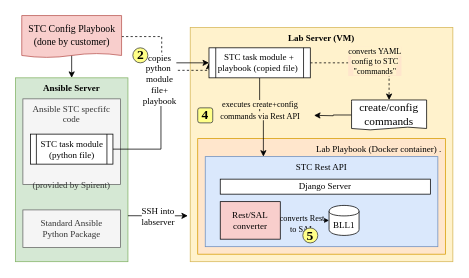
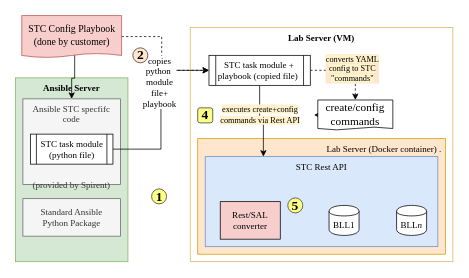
node "Lab Server (VM)": fillcolor #fff2cc -> #ffffff
node "2": fillcolor #ffff88 -> #ffe6cc
edge "STC Config Playbook (done by customer)" -> "Ansible Server": now "STC Config Playbook (done by customer)" -> "Ansible STC specfifc code (provided by Spirent)"
node "STC task module + playbook (copied file)": moved (260, 63) -> (260, 70)
node "create/config commands": moved (389, 115) -> (355, 115)
node "Lab Playbook (Docker container) .": label "Lab Playbook (Docker container) ." -> "Lab Server (Docker container) ."
node "Django Server": removed
node "1": added
edge "Ansible Server" -> "Lab Server (VM)": removed, label "SSH into labserver"
edge "Rest/SAL converter" -> "BLL1": removed, label "converts Rest to SAL"
node "BLLn": added
node "Standard Ansible Python Package": moved (72, 228) -> (72, 217)
node "5": moved (310, 235) -> (295, 205)
